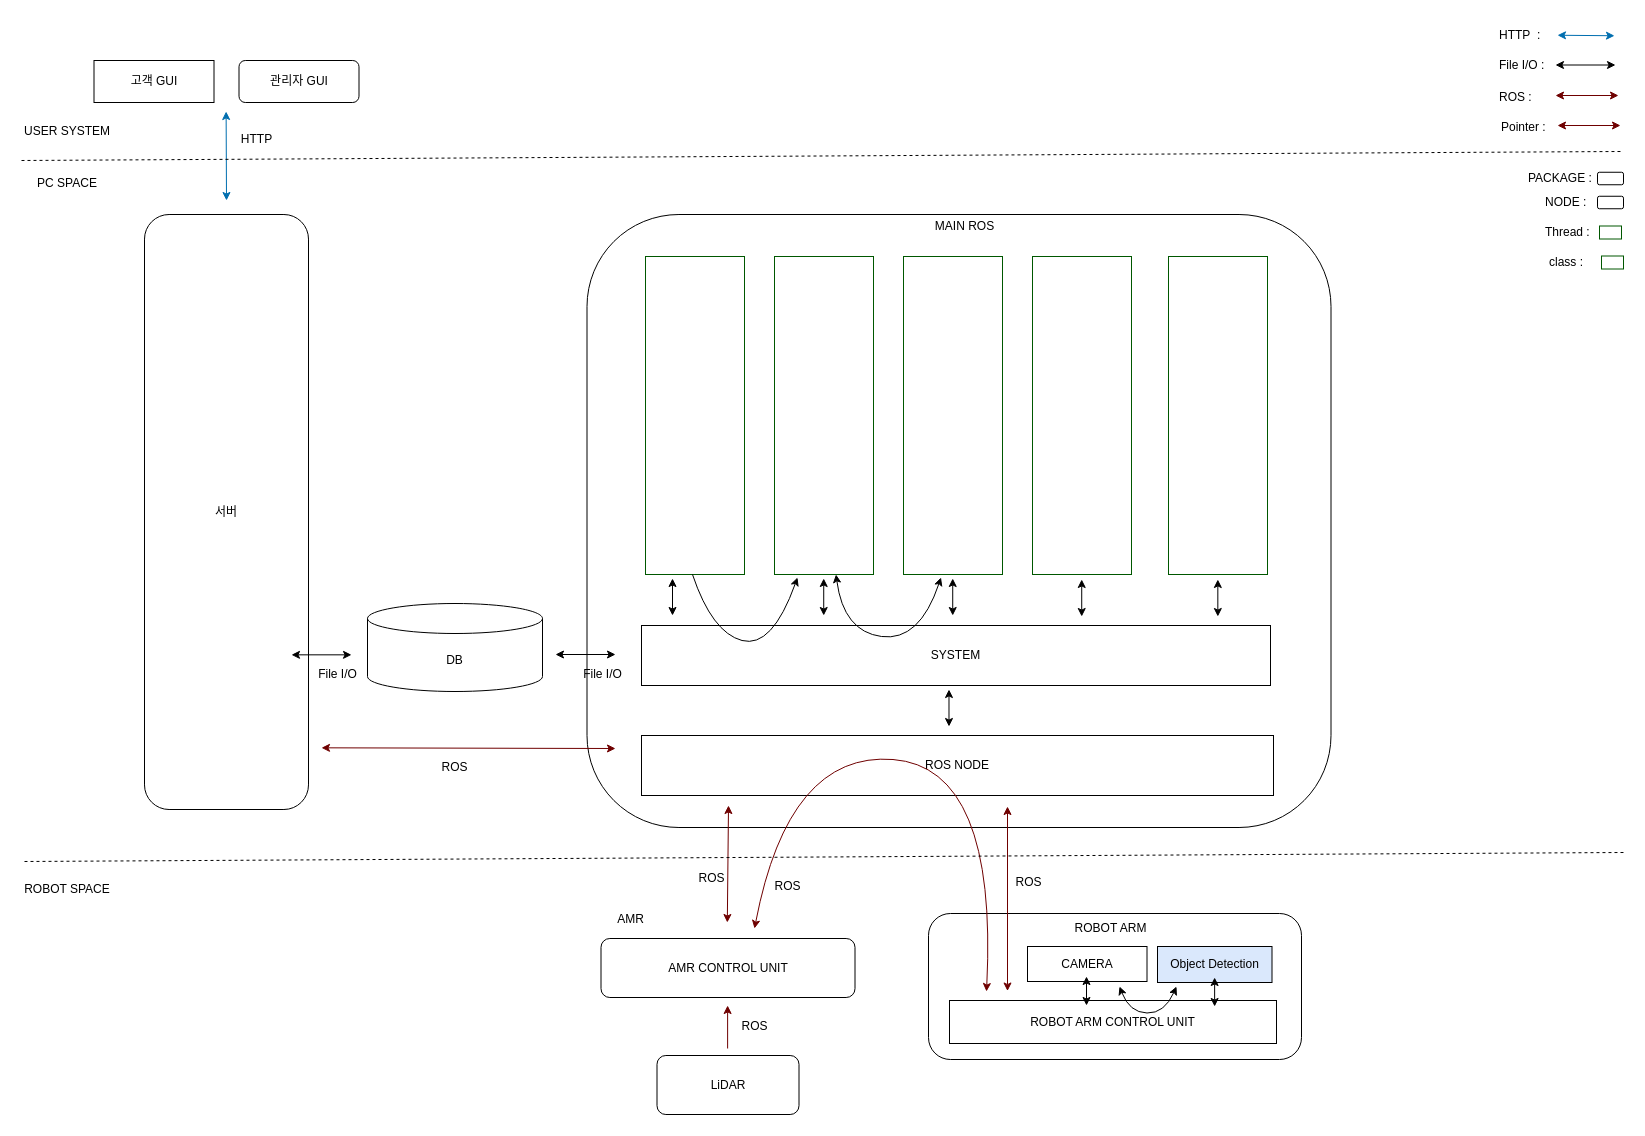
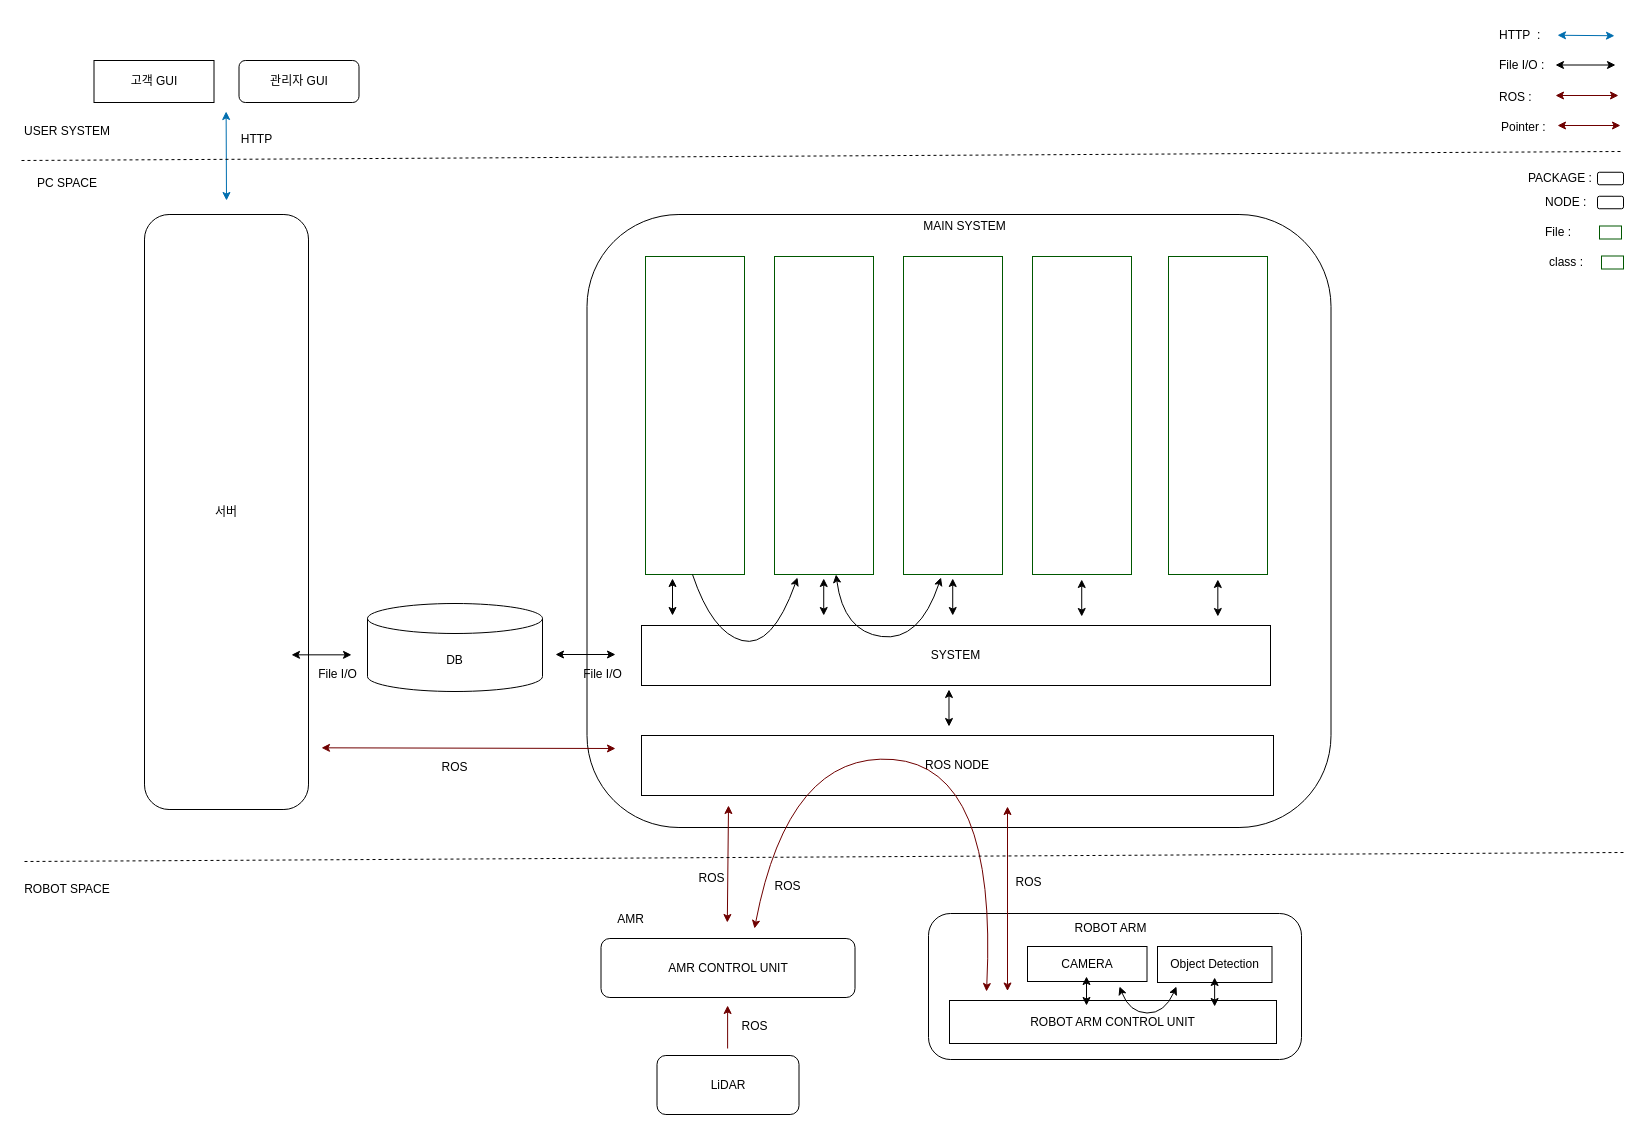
node "MAIN ROS": label "MAIN ROS" -> "MAIN SYSTEM"
node "Thread :": label "Thread :" -> "File :"
node "Object Detection": fillcolor #dae8fc -> #ffffff
